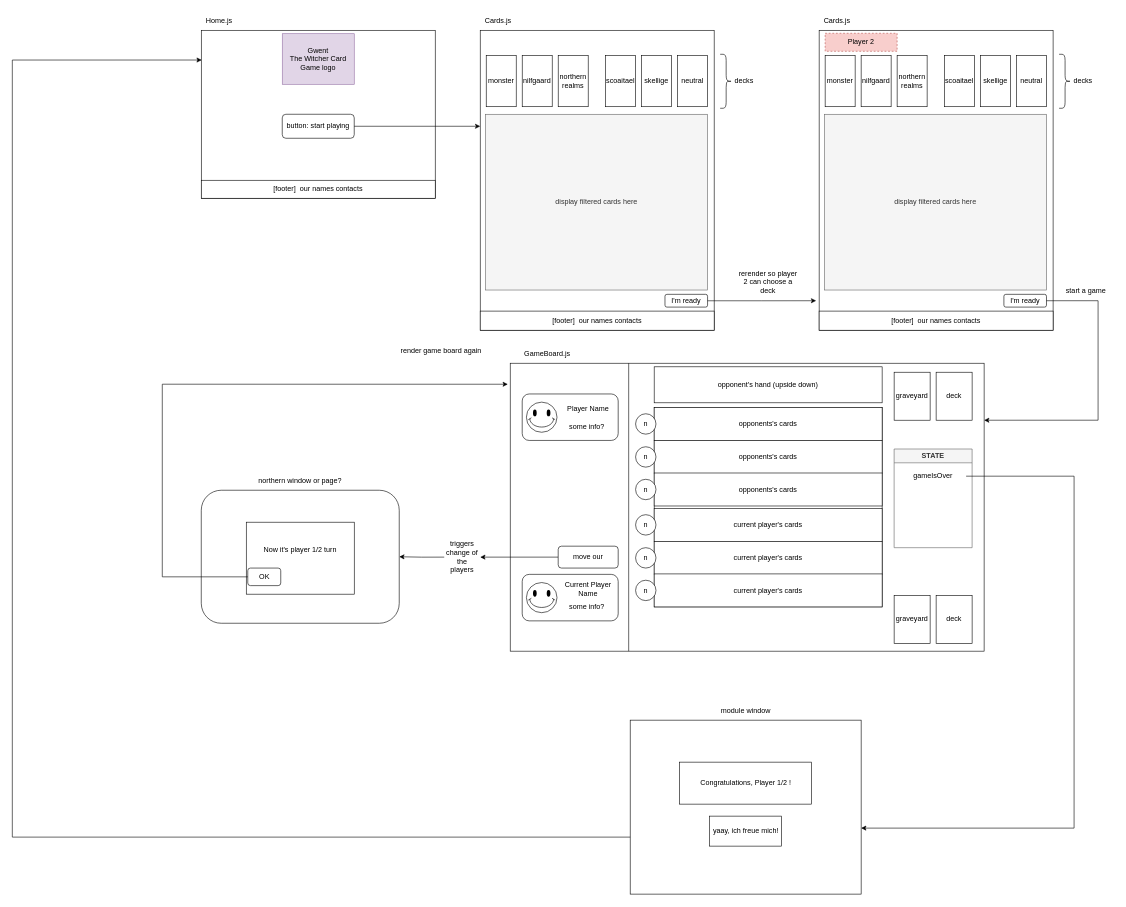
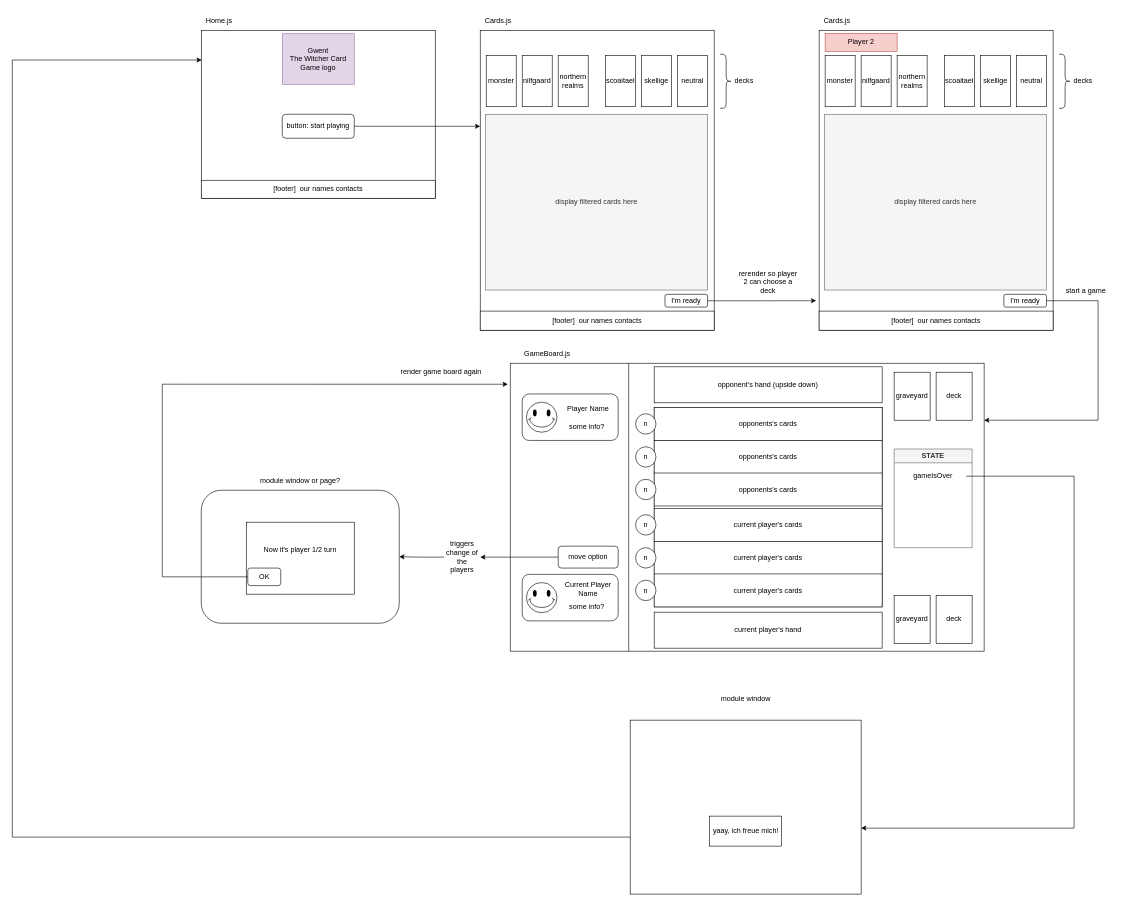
node "Player 2": style dashed -> solid
node "render game board again": moved (441, 351) -> (441, 372)
node "northern window or page?": label "northern window or page?" -> "module window or page?"
node "move our": label "move our" -> "move option"
node "current player's hand": added
node "module window": moved (746, 711) -> (746, 699)
node "Congratulations, Player 1/2 !": removed
